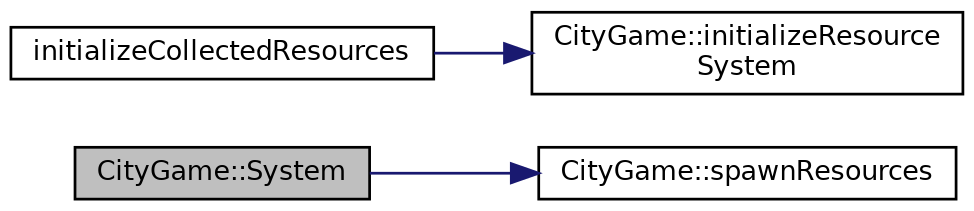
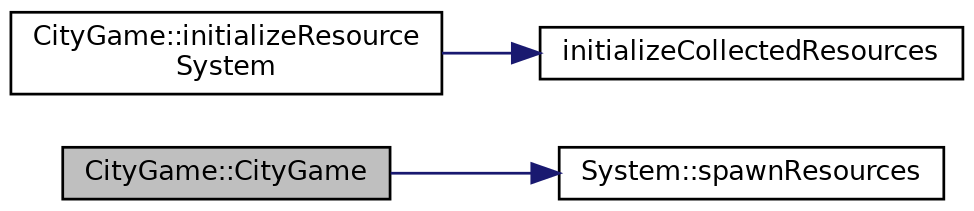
edge "initializeCollectedResources" -> "CityGame::initializeResource System": reversed
node "CityGame::System": label "CityGame::System" -> "CityGame::CityGame"
node "CityGame::spawnResources": label "CityGame::spawnResources" -> "System::spawnResources"
